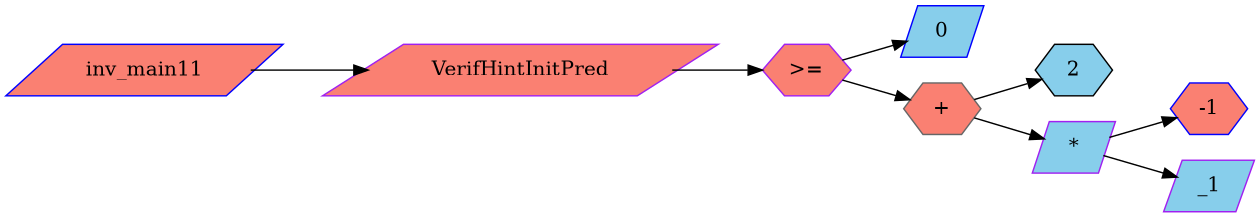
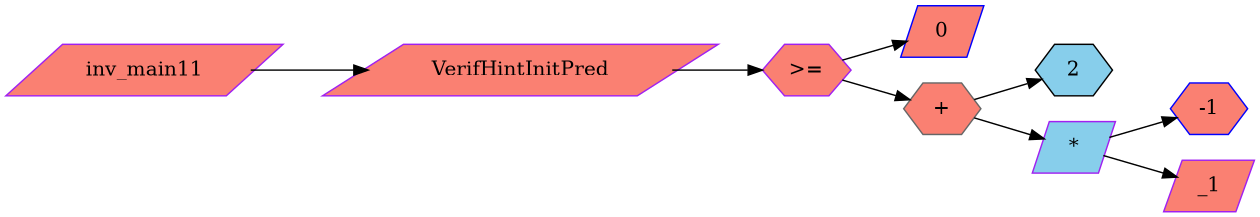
node "0": fillcolor skyblue -> salmon
node "inv_main11": color blue -> purple
node "_1": fillcolor skyblue -> salmon
